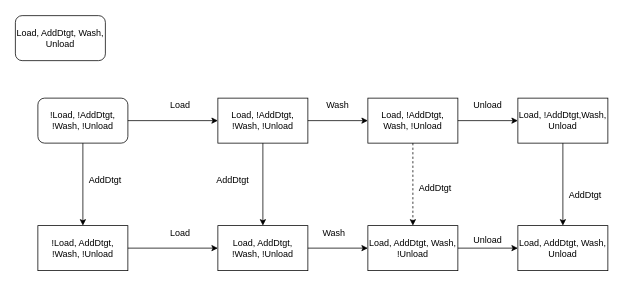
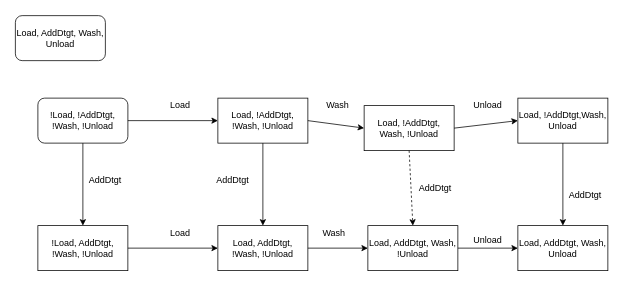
node "Load, !AddDtgt, Wash, !Unload": moved (413, 120) -> (409, 128)
